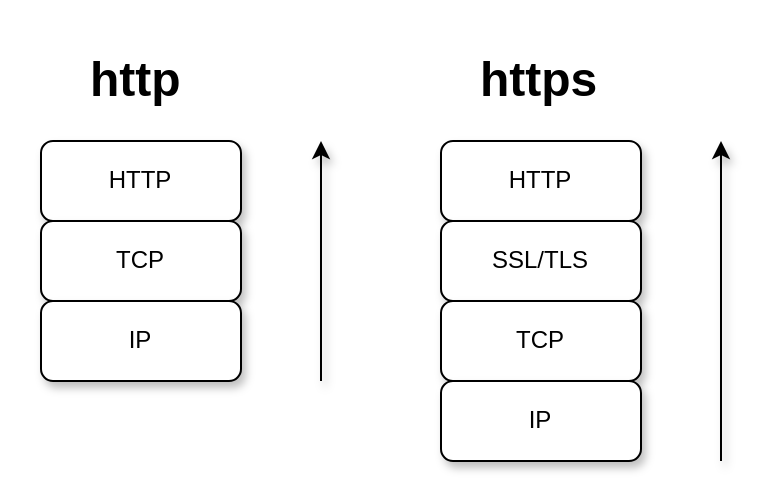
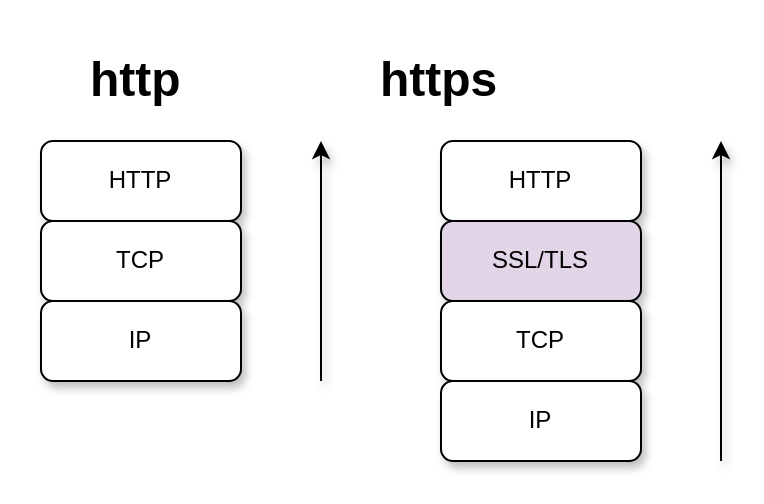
node "https": moved (541, 81) -> (441, 81)
node "SSL/TLS": fillcolor #ffffff -> #e1d5e7
